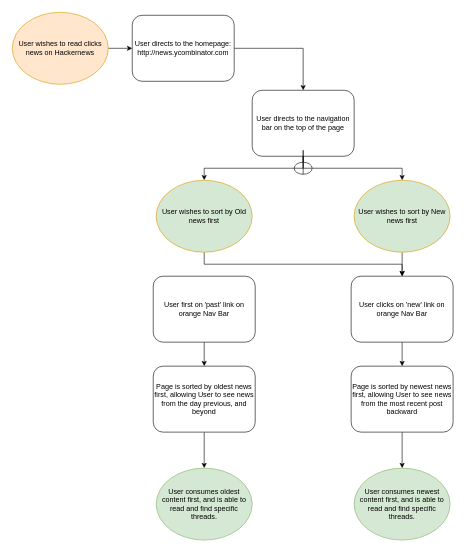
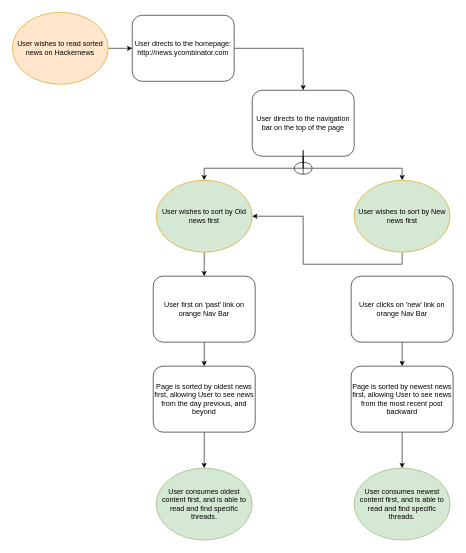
node "User wishes to read clicks news on Hackernews": label "User wishes to read clicks news on Hackernews" -> "User wishes to read sorted news on Hackernews"
edge "User wishes to sort by New news first" -> "User clicks on 'new' link on orange Nav Bar": now "User wishes to sort by New news first" -> "User wishes to sort by Old news first"
edge "User wishes to sort by Old news first" -> "User clicks on 'new' link on orange Nav Bar": now "User wishes to sort by Old news first" -> "User first on 'past' link on orange Nav Bar"
